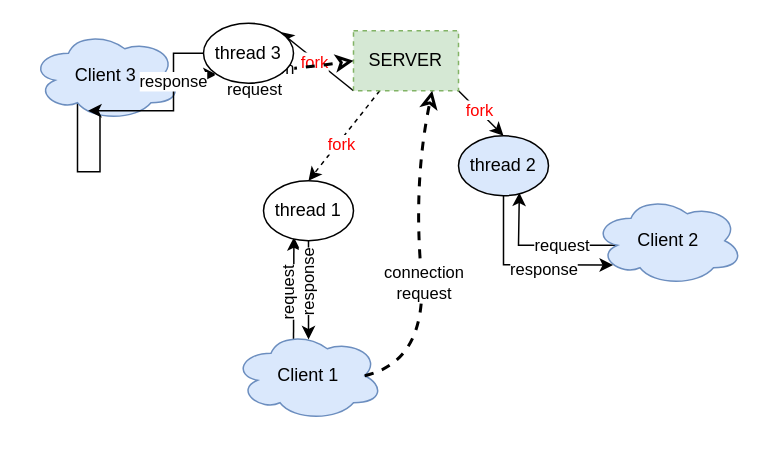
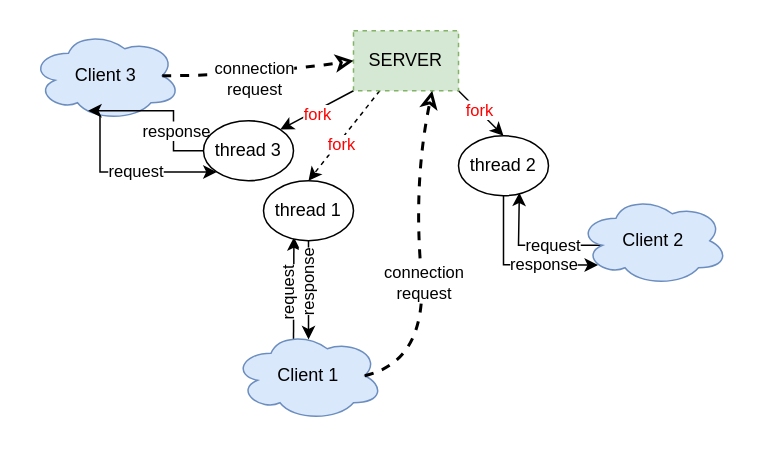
node "thread 3": moved (248, 53) -> (248, 151)
node "thread 2": fillcolor #dae8fc -> #ffffff
node "Client 2": moved (668, 241) -> (653, 241)
